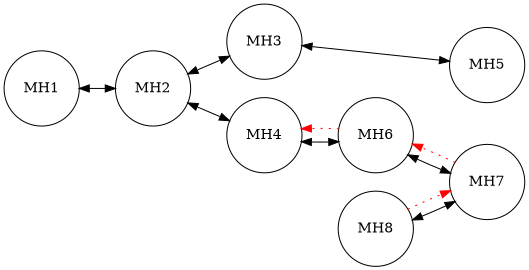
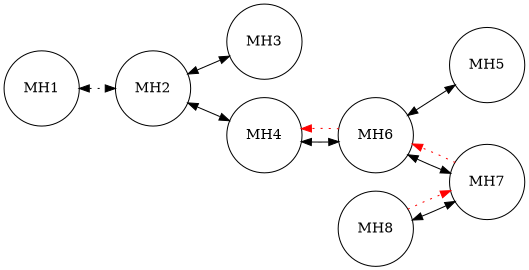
edge "MH3" -- "MH5": now "MH6" -- "MH5"
edge "MH1" -- "MH2": style solid -> dotted
